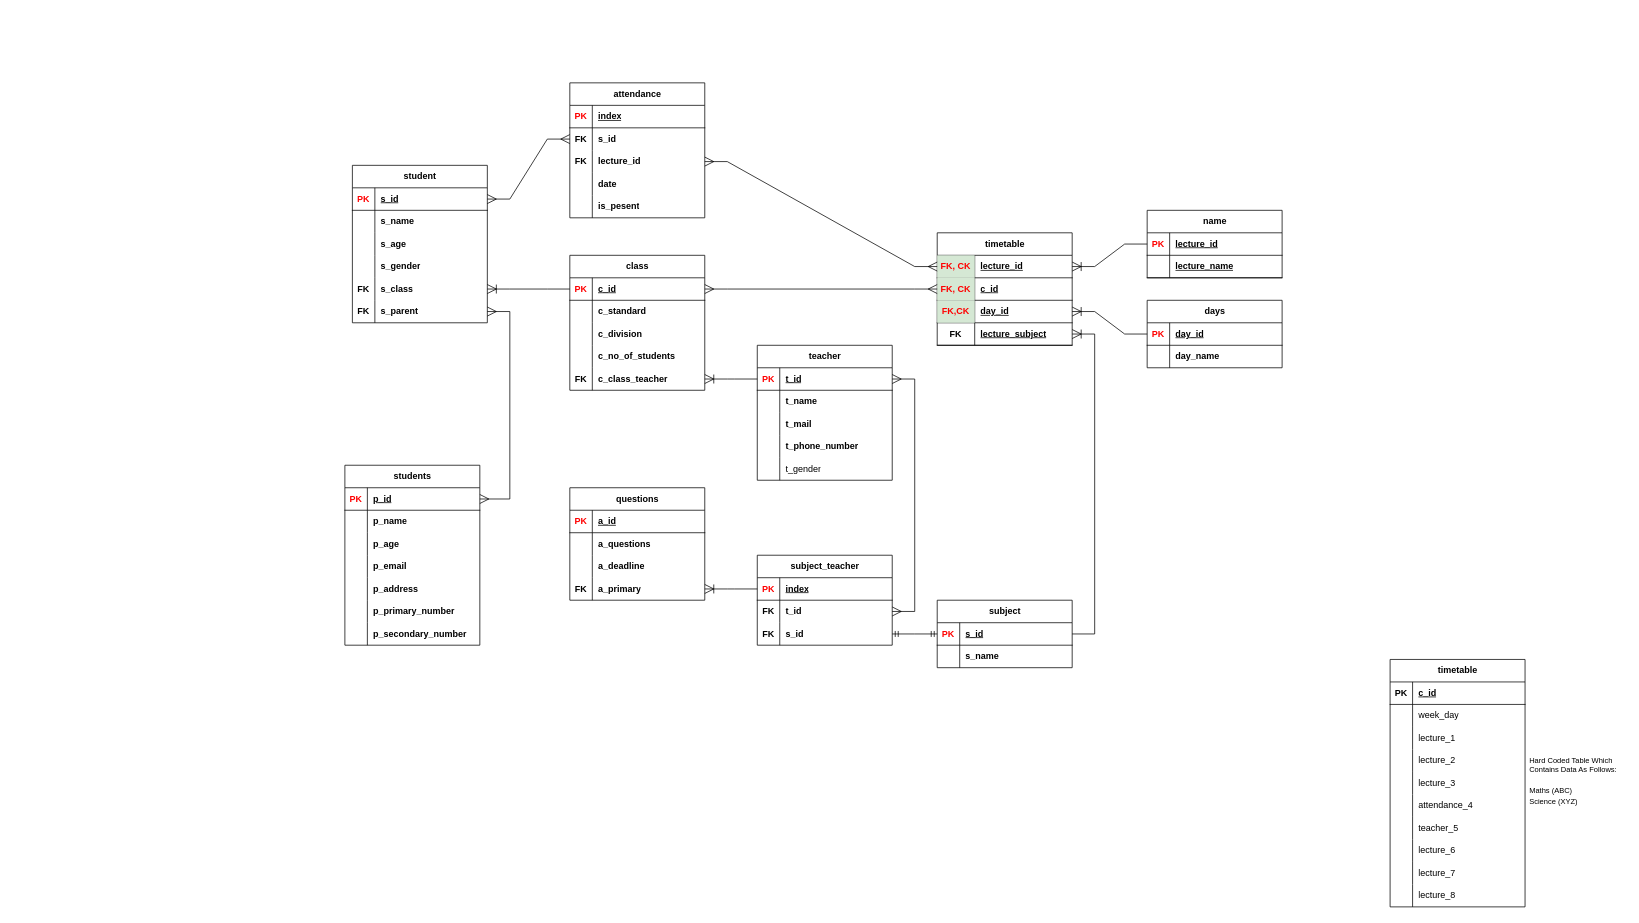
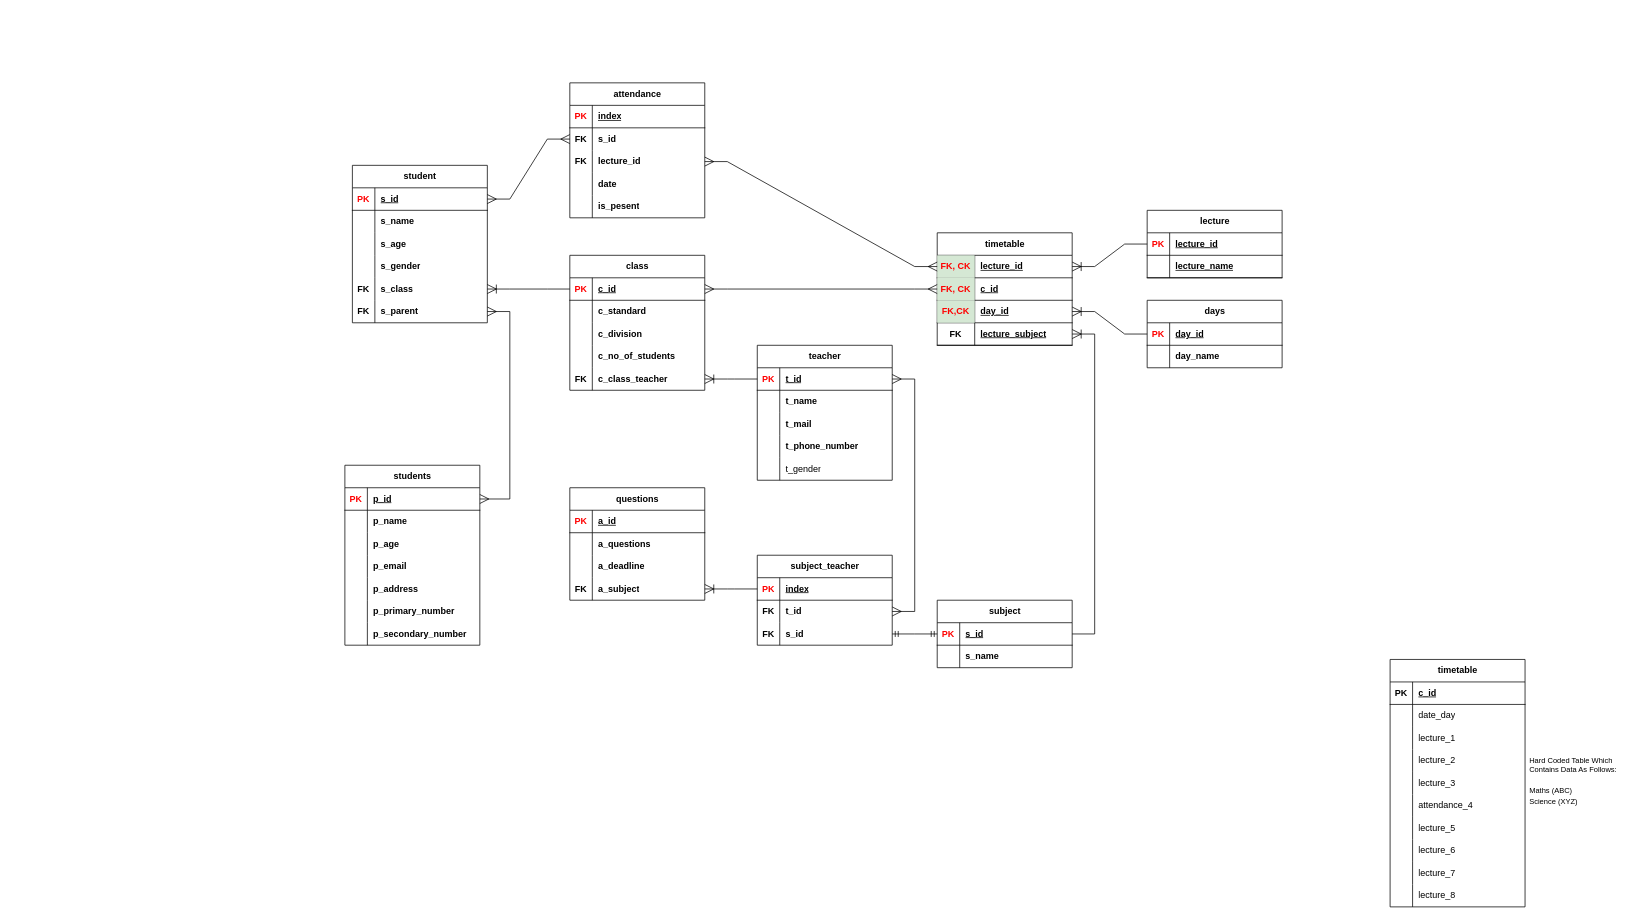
node "name": label "name" -> "lecture"
node "a_primary": label "a_primary" -> "a_subject"
node "week_day": label "week_day" -> "date_day"
node "teacher_5": label "teacher_5" -> "lecture_5"
